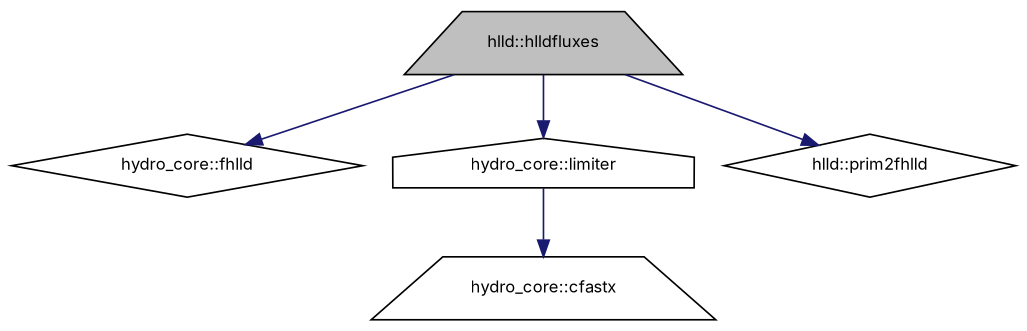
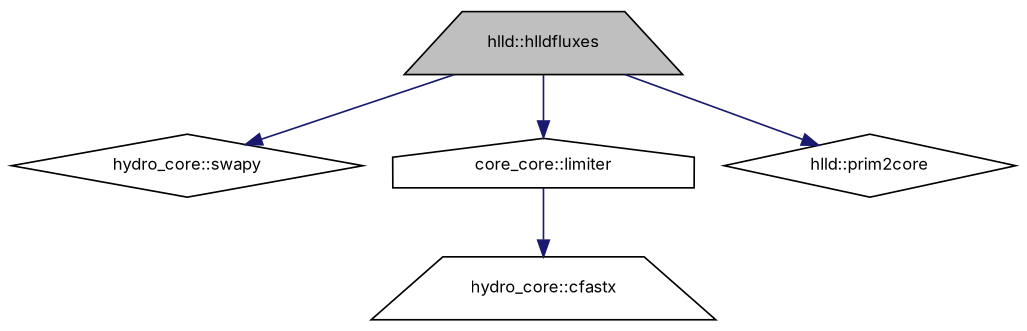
node "hydro_core::fhlld": label "hydro_core::fhlld" -> "hydro_core::swapy"
node "hydro_core::limiter": label "hydro_core::limiter" -> "core_core::limiter"
node "hlld::prim2fhlld": label "hlld::prim2fhlld" -> "hlld::prim2core"
